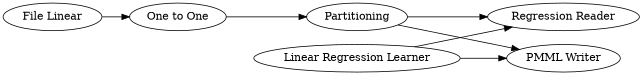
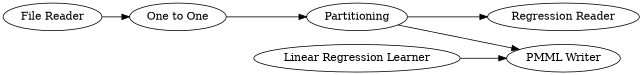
node "File Linear": label "File Linear" -> "File Reader"
edge "Linear Regression Learner" -> "Regression Reader": removed
